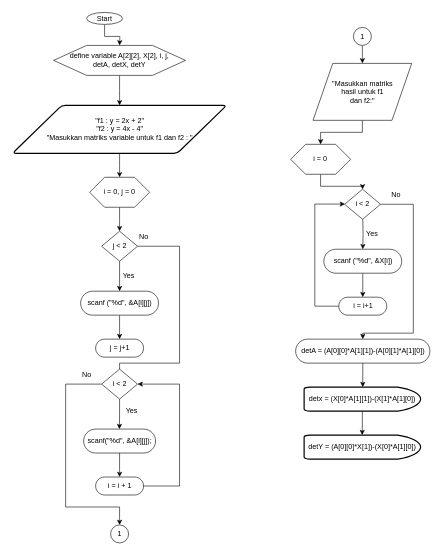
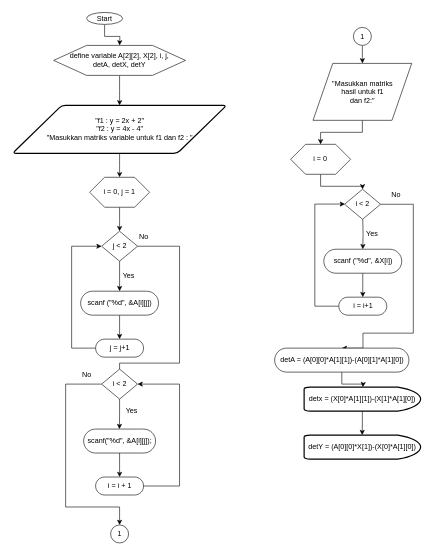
node "i = 0, j = 0": label "i = 0, j = 0" -> "i = 0, j = 1"
edge "j = j+1" -> "j < 2": added
node "detA = (A[0][0]*A[1][1])-(A[0][1]*A[1][0])": moved (363, 351) -> (342, 360)
